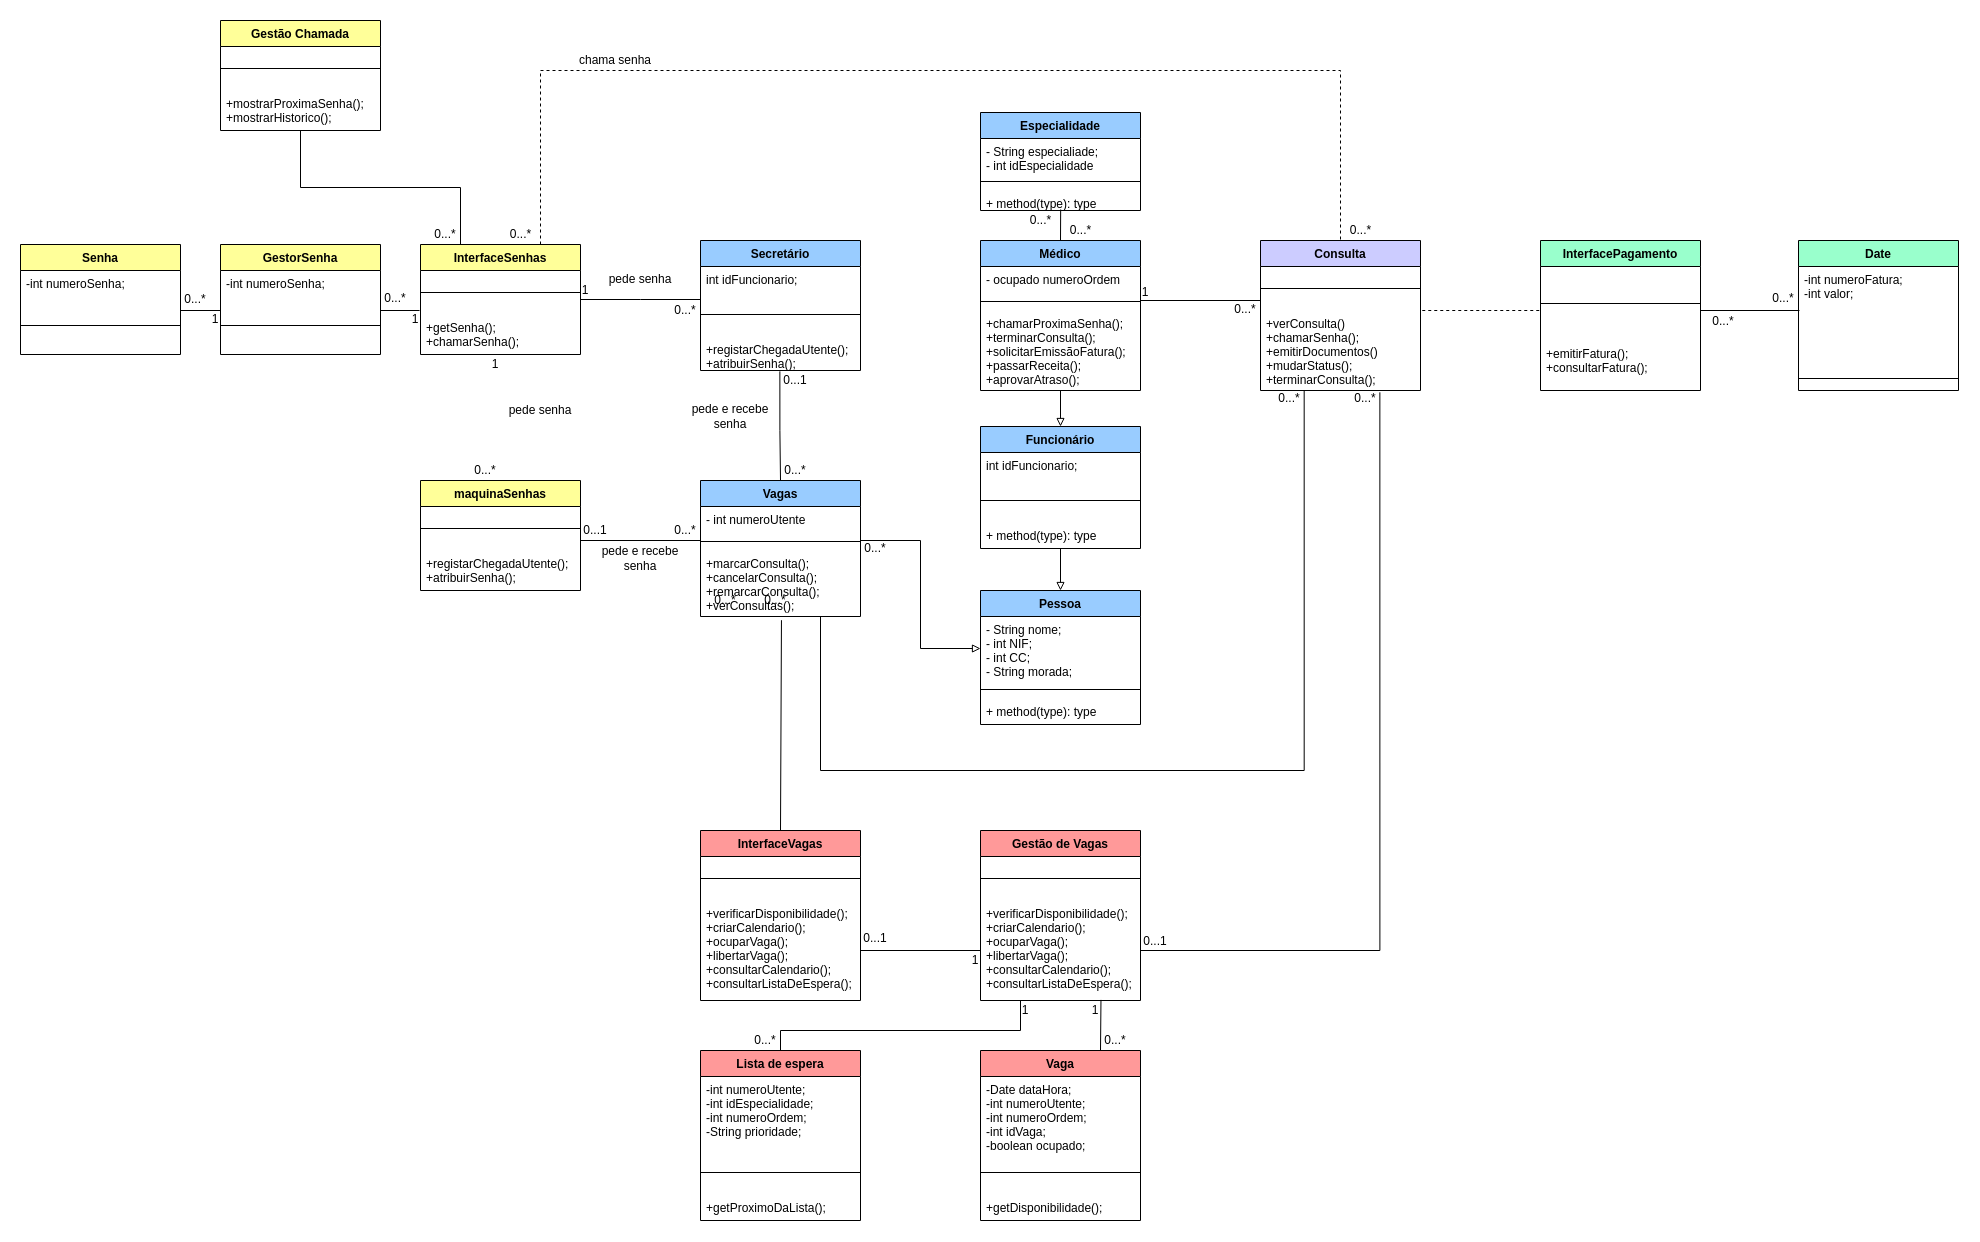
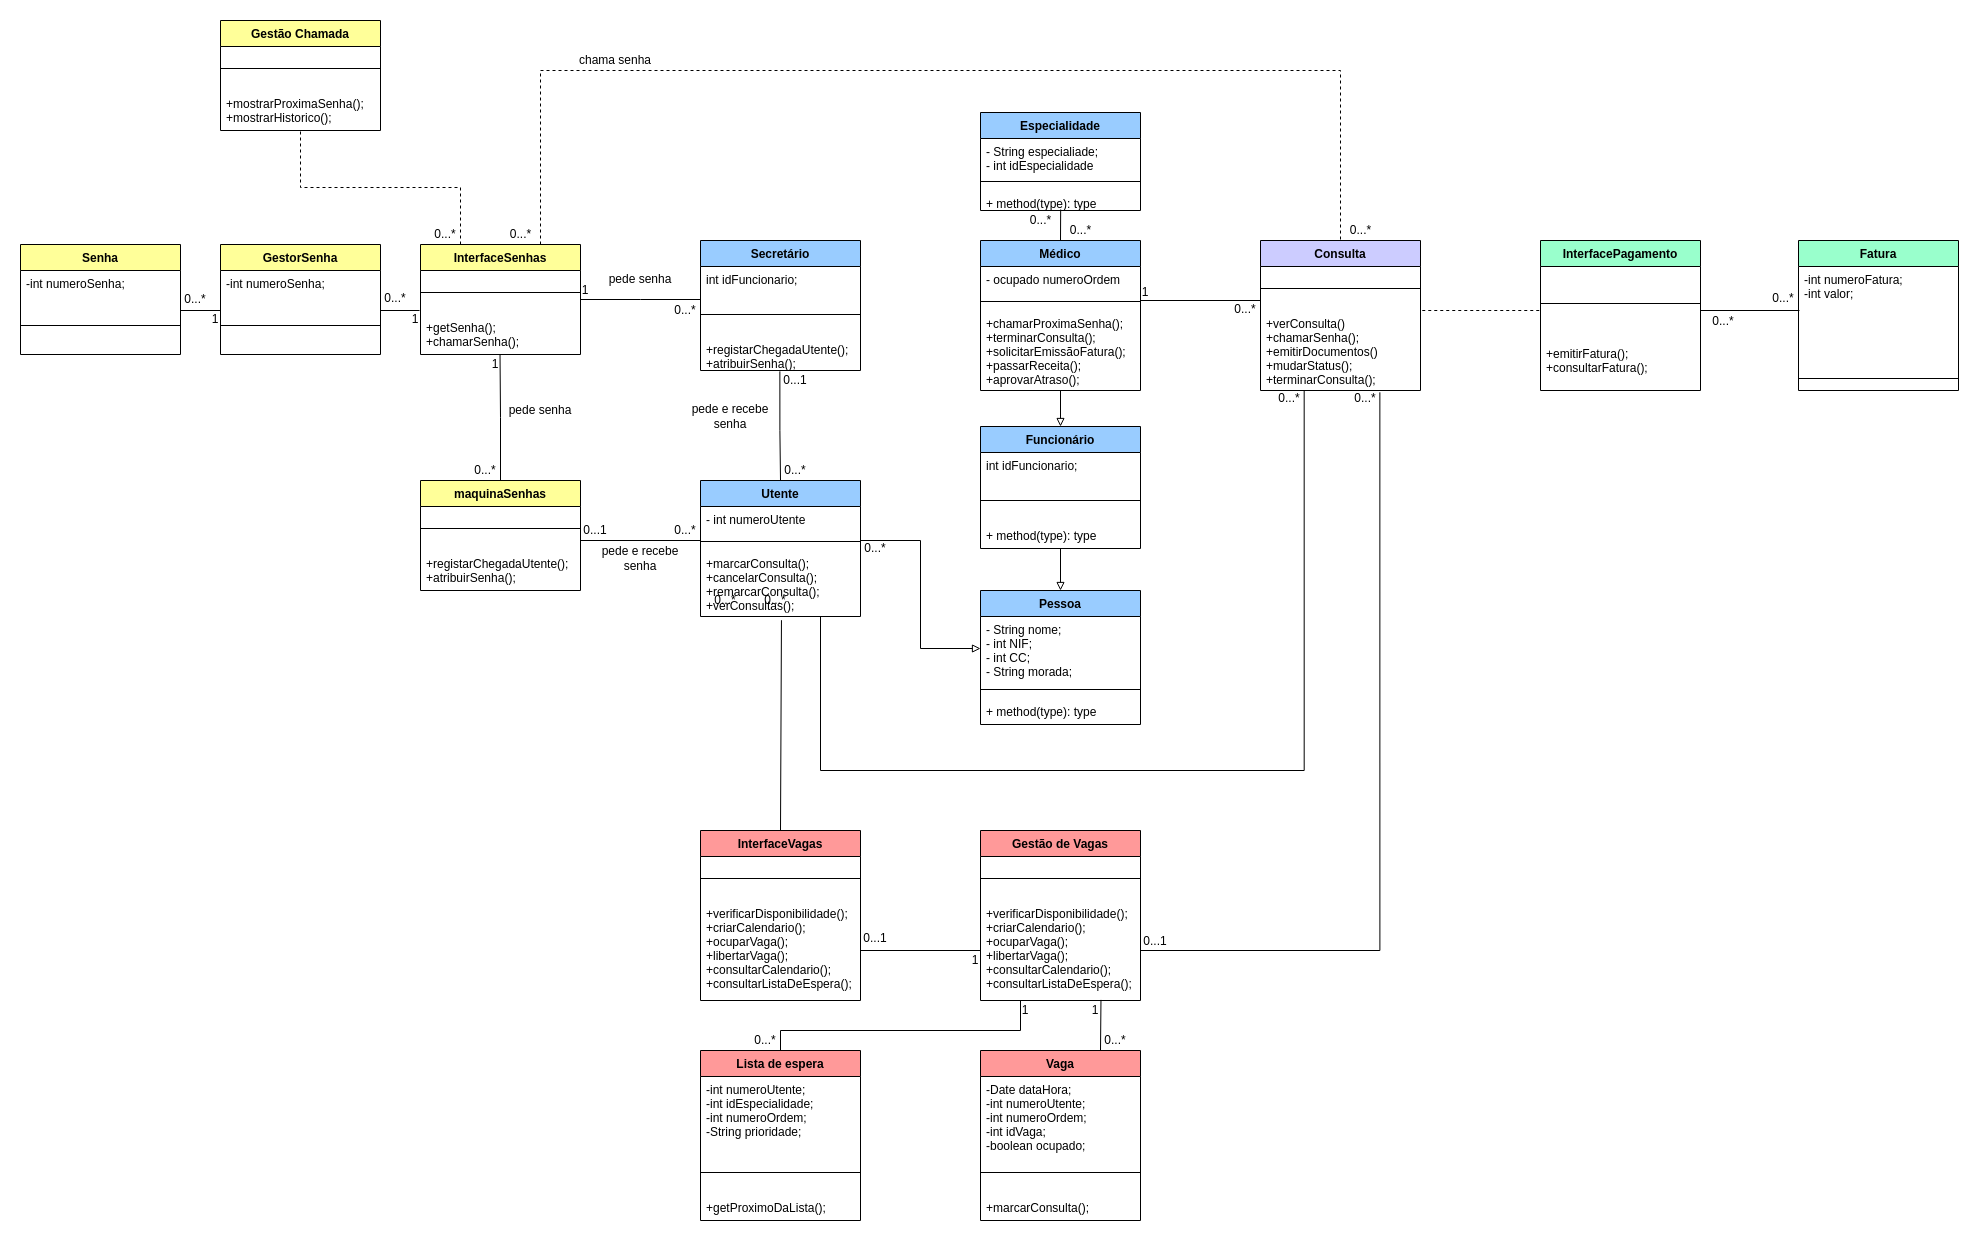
edge "Gestão Chamada" -- "InterfaceSenhas": style solid -> dashed
node "Date": label "Date" -> "Fatura"
edge "+getSenha(); +chamarSenha();" -- "maquinaSenhas": added
node "Vagas": label "Vagas" -> "Utente"
node "+getDisponibilidade();": label "+getDisponibilidade();" -> "+marcarConsulta();"
